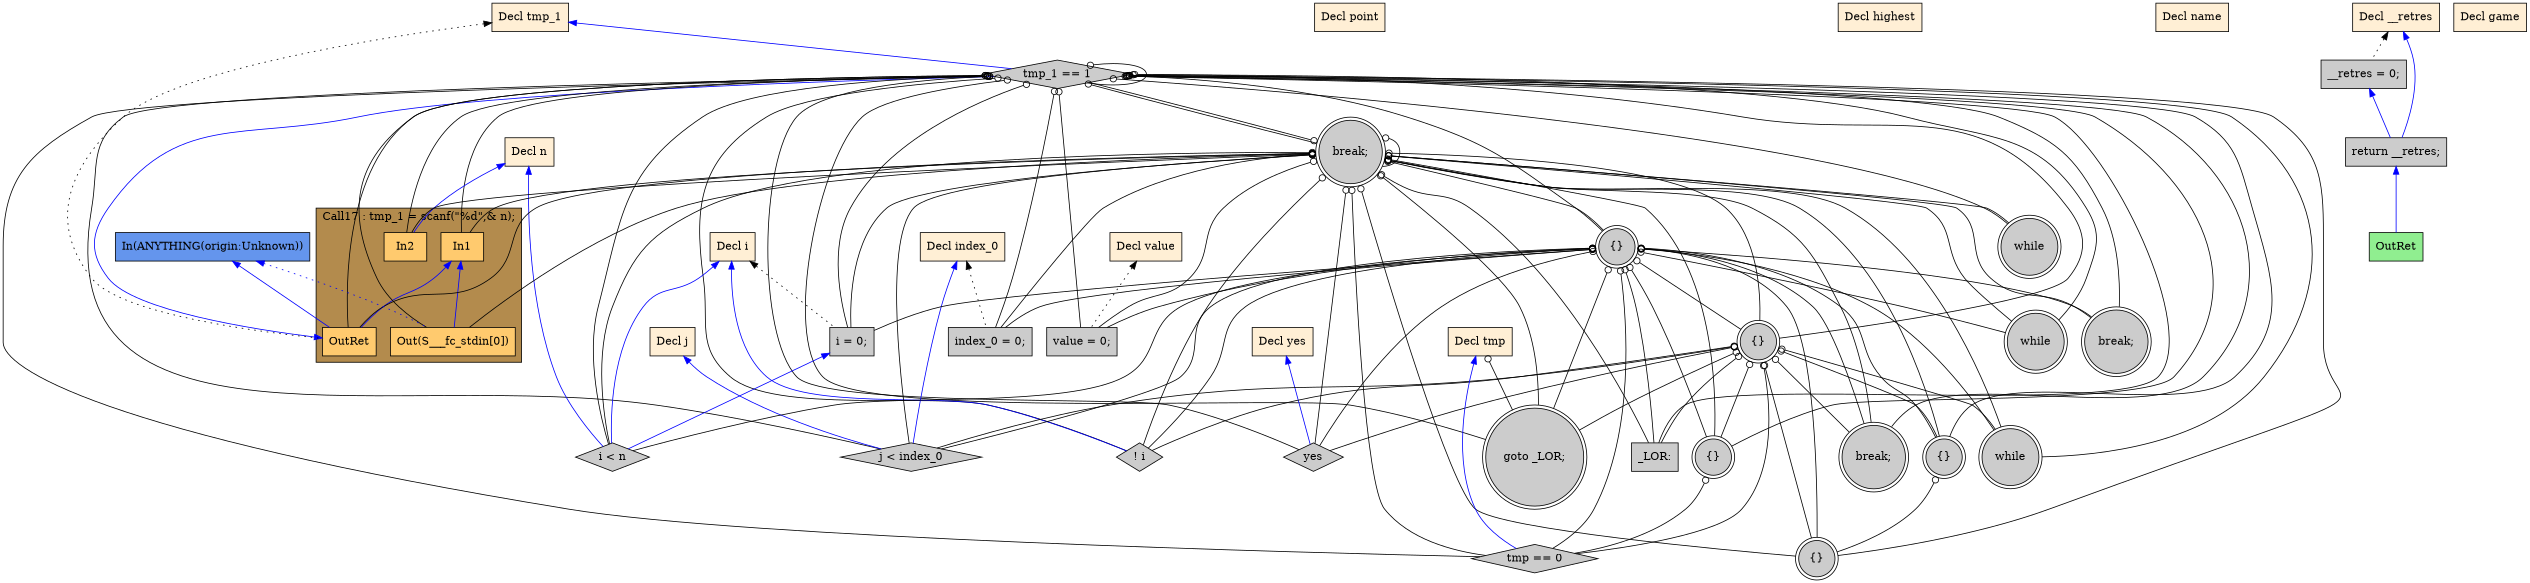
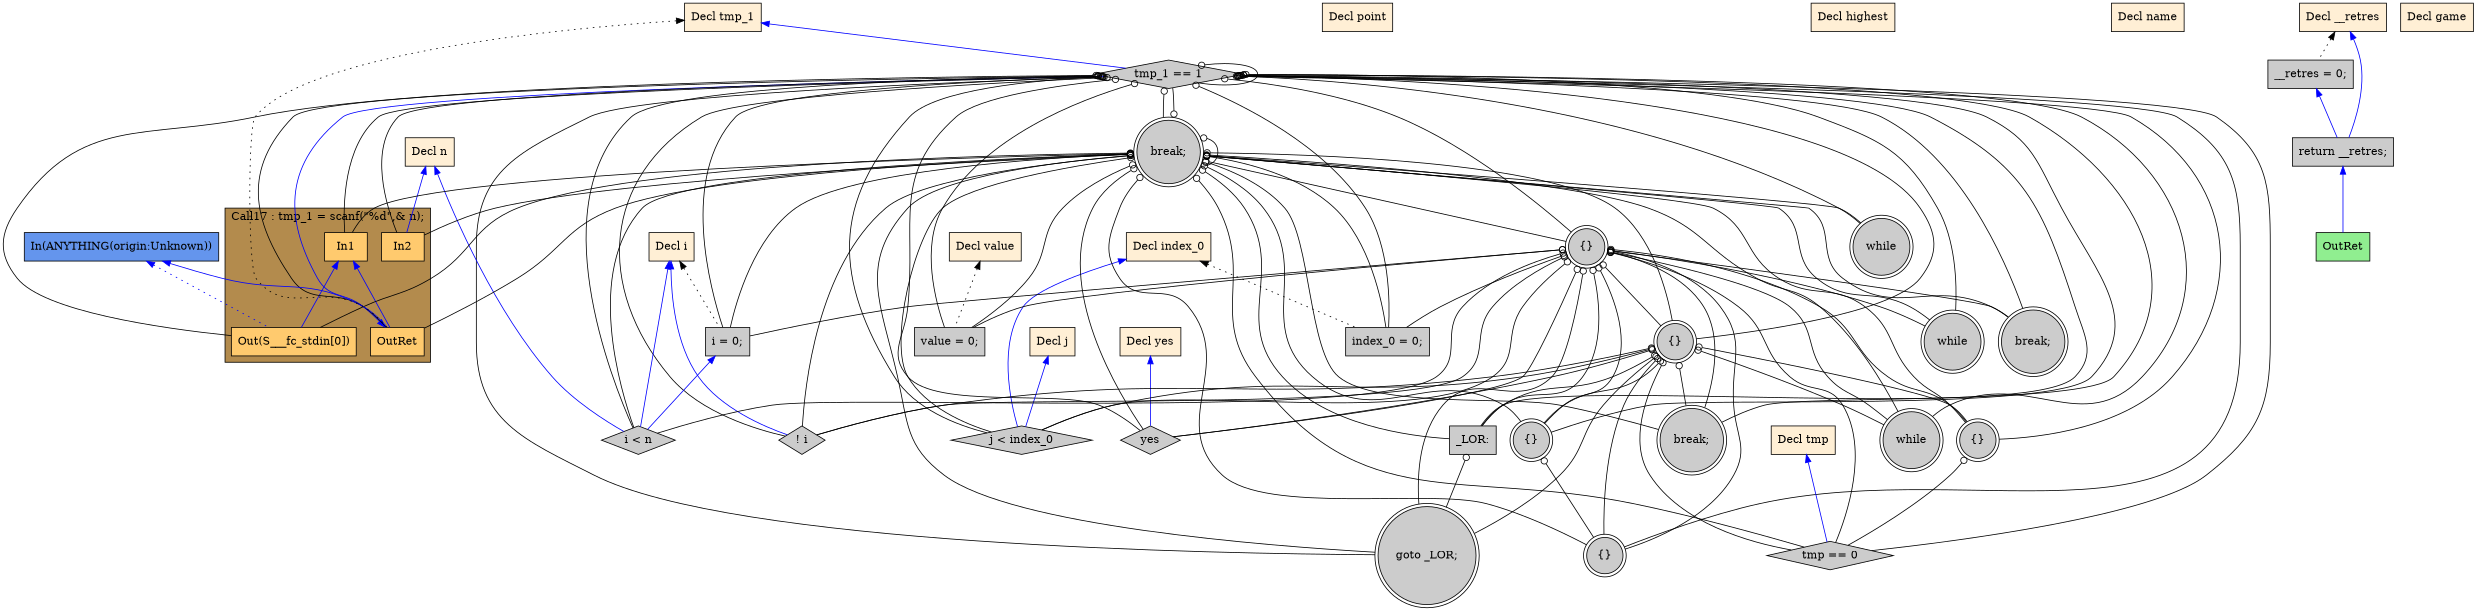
edge "goto _LOR;" -> "Decl tmp": now "goto _LOR;" -> "_LOR:"
